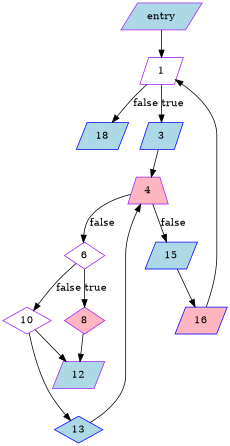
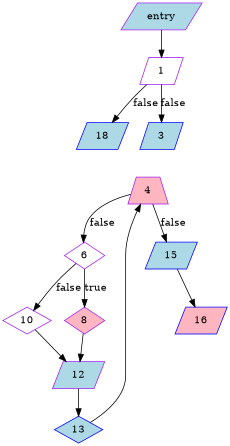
edge "1" -> "3": label "true" -> "false"
edge "3" -> "4": removed
edge "16" -> "1": removed
edge "10" -> "13": now "12" -> "13"
